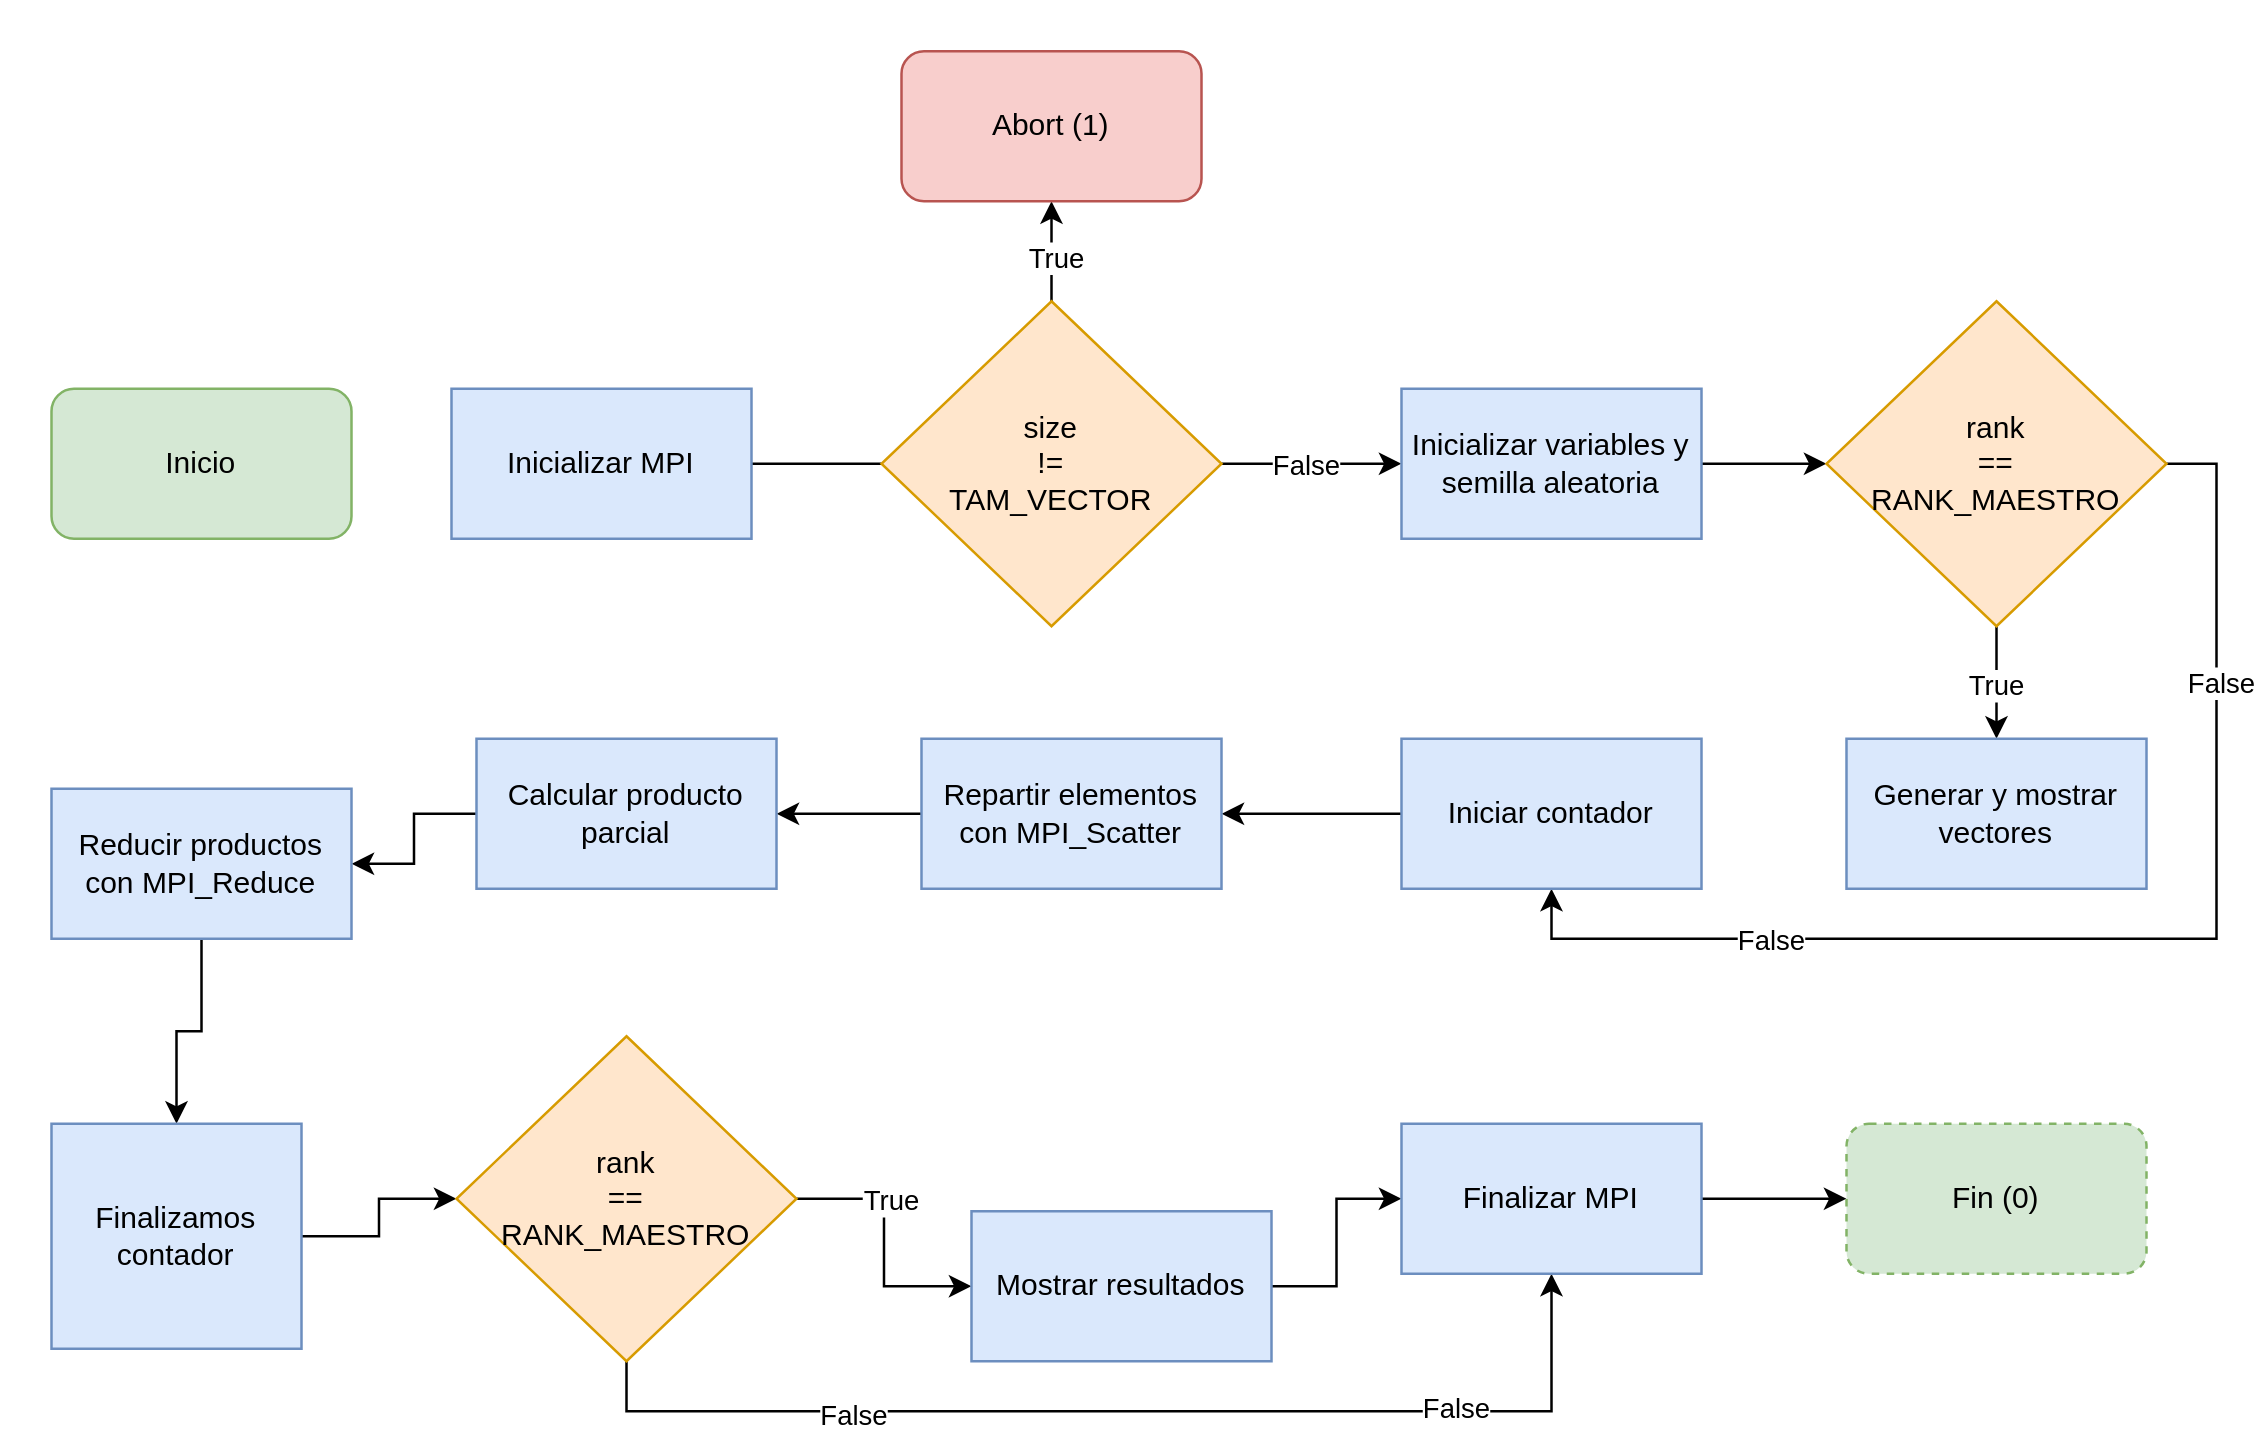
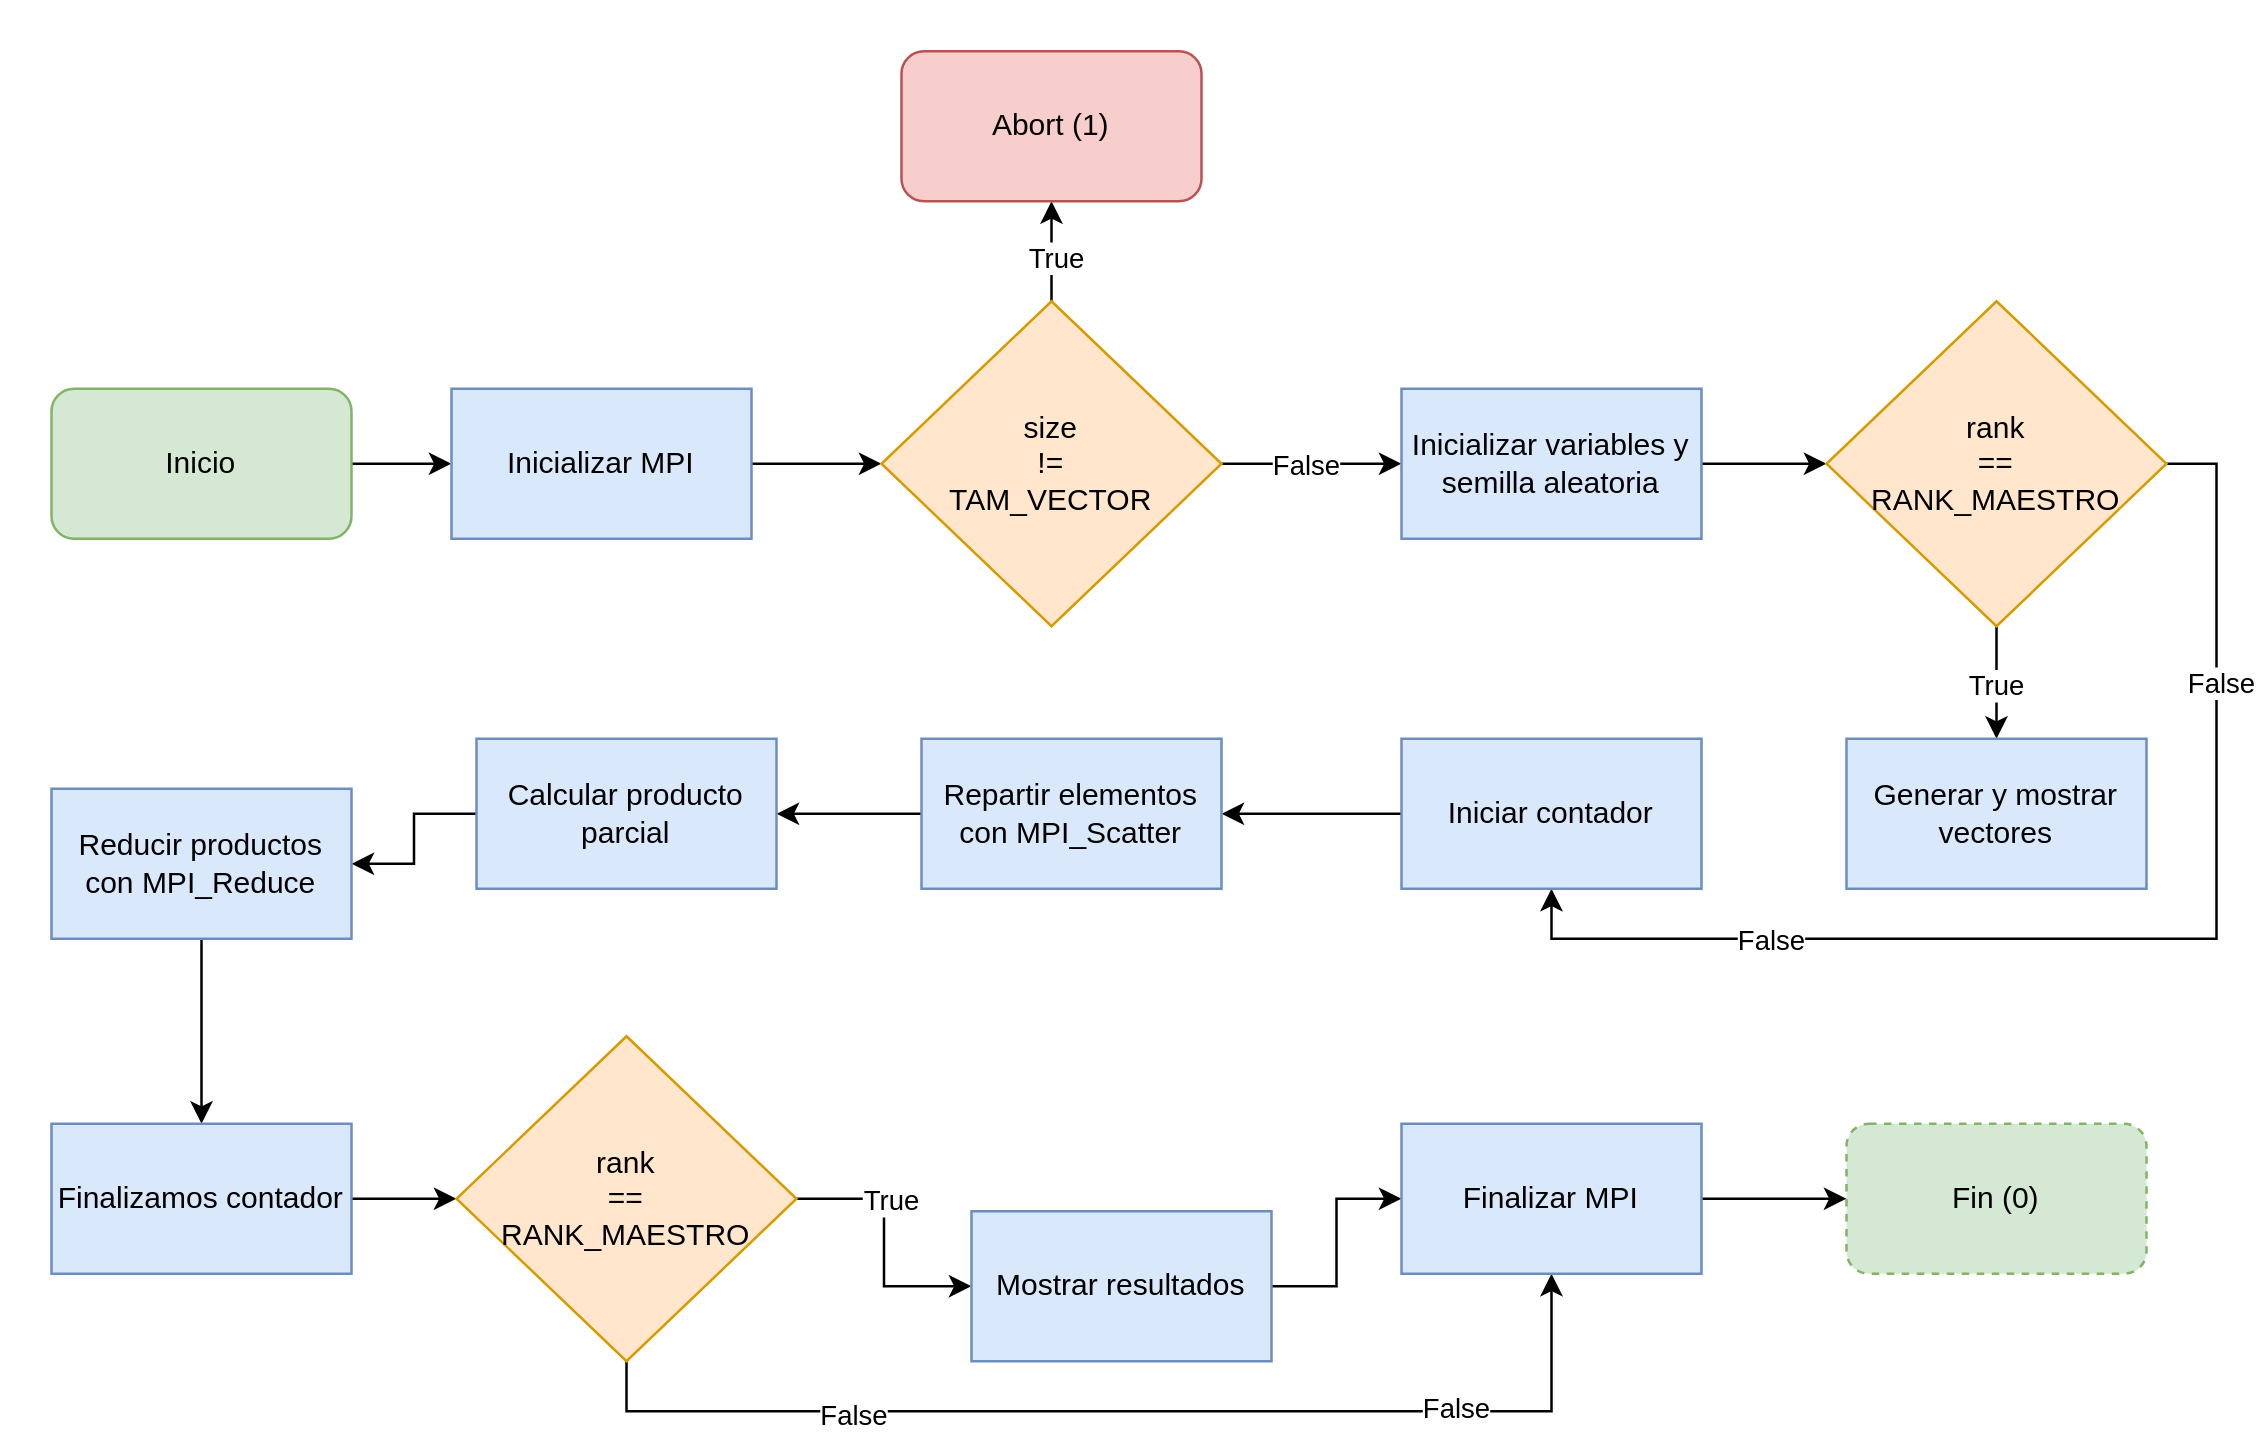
edge "Inicio" -> "Inicializar MPI": added
edge "Inicializar MPI" -- "size != TAM_VECTOR": arrowhead none -> classic
node "Finalizamos contador": size 250x225 -> 300x150
